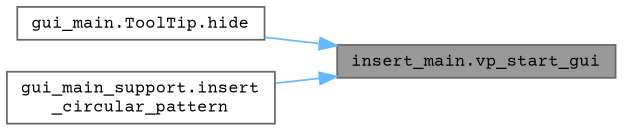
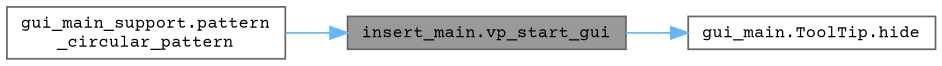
edge "gui_main.ToolTip.hide" -> "insert_main.vp_start_gui": reversed
node "gui_main_support.insert _circular_pattern": label "gui_main_support.insert _circular_pattern" -> "gui_main_support.pattern _circular_pattern"
